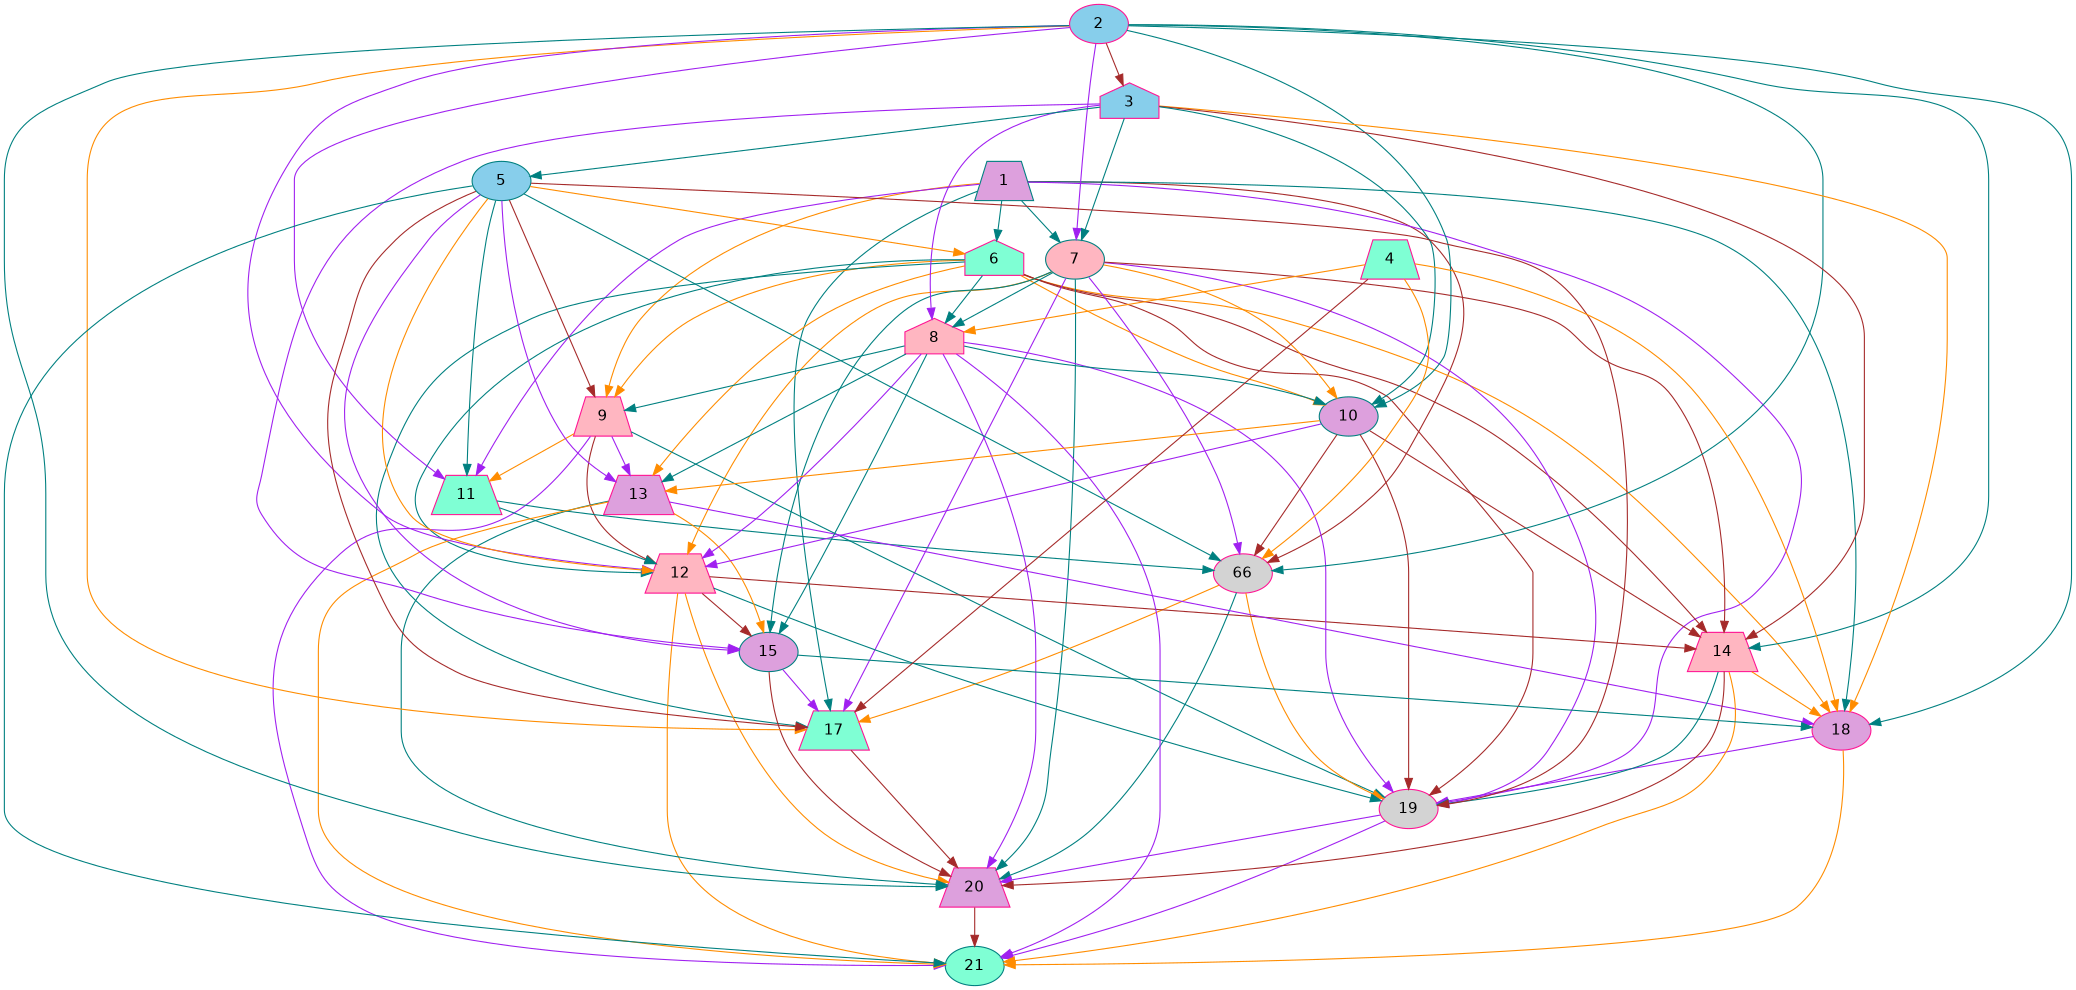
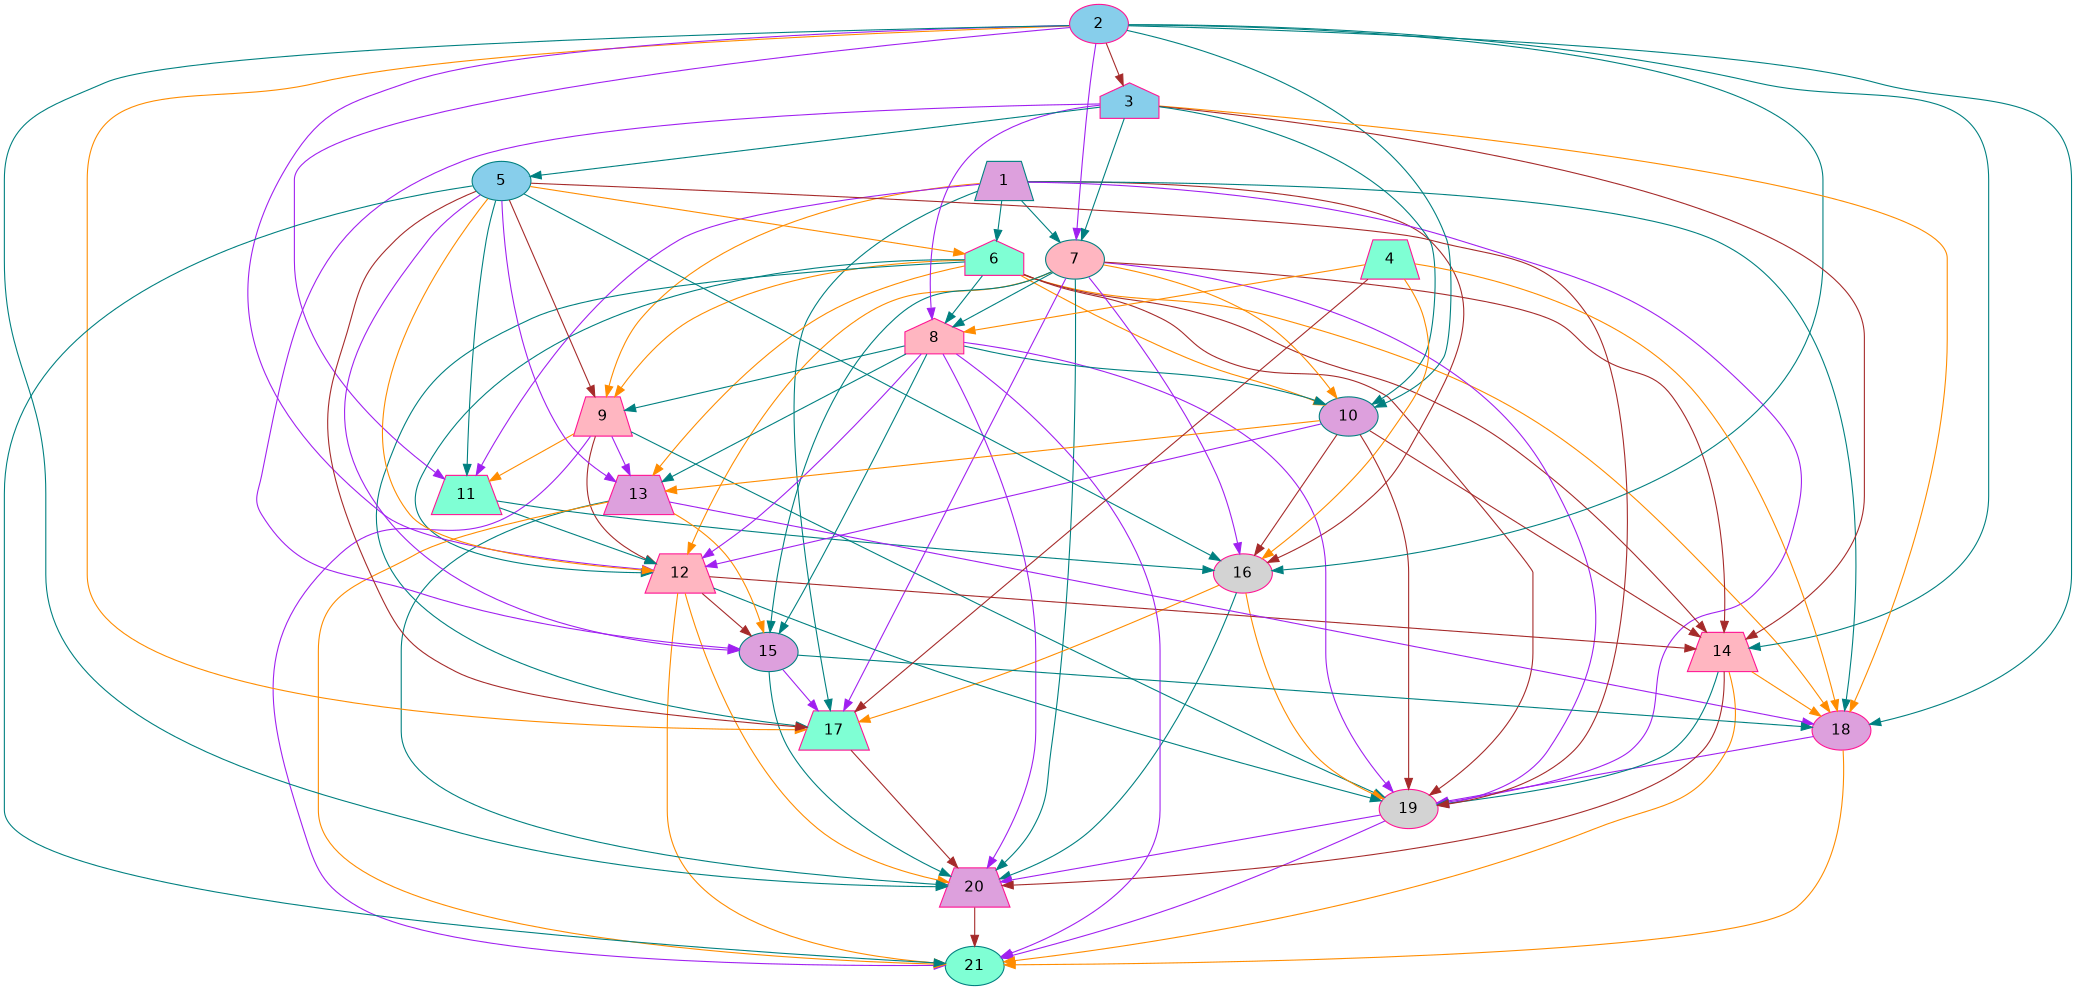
node "66": label "66" -> "16"
edge "15" -> "20": color brown -> teal
